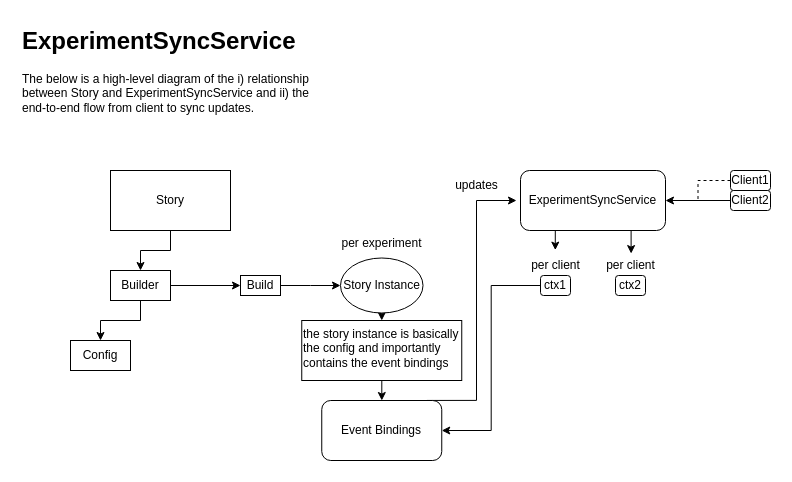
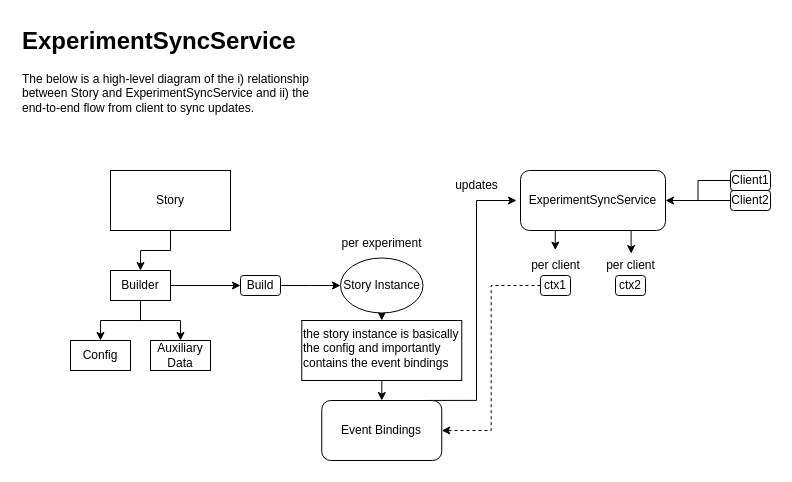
edge "Client1" -> "ExperimentSyncService": style dashed -> solid
node "Build": shape rectangle -> rounded rectangle
edge "Builder" -> "Auxiliary Data": added
edge "ctx1" -> "Event Bindings": style solid -> dashed
node "Auxiliary Data": added
